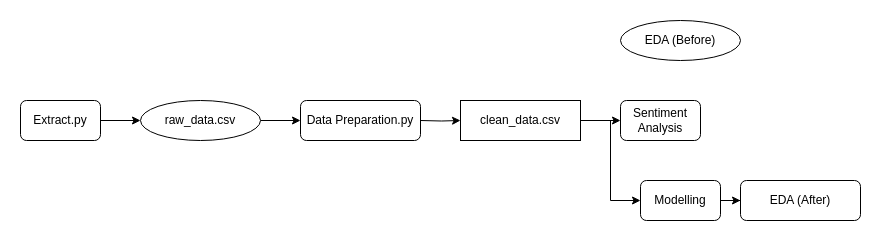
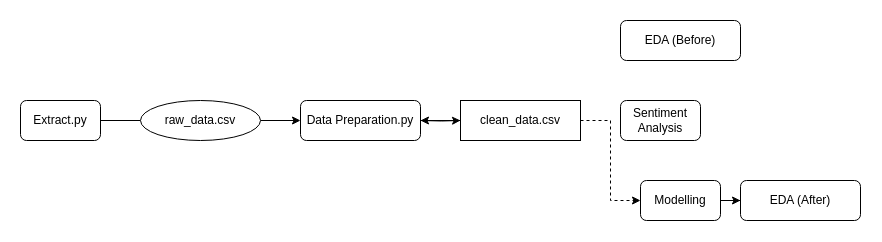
node "EDA (Before)": shape ellipse -> rounded rectangle
edge "Extract.py" -> "raw_data.csv": arrowhead classic -> none
edge "clean_data.csv" -> "Sentiment Analysis": now "clean_data.csv" -> "Data Preparation.py"
edge "clean_data.csv" -> "Modelling": style solid -> dashed
